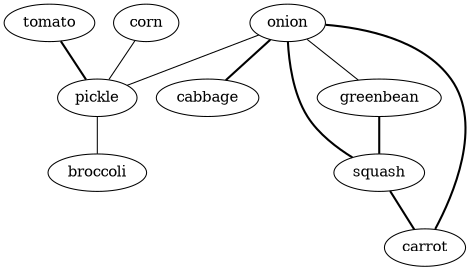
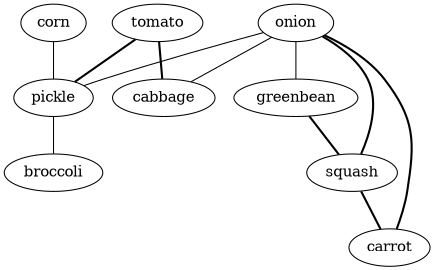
edge "tomato" -- "cabbage": added
edge "onion" -- "cabbage": style bold -> solid
